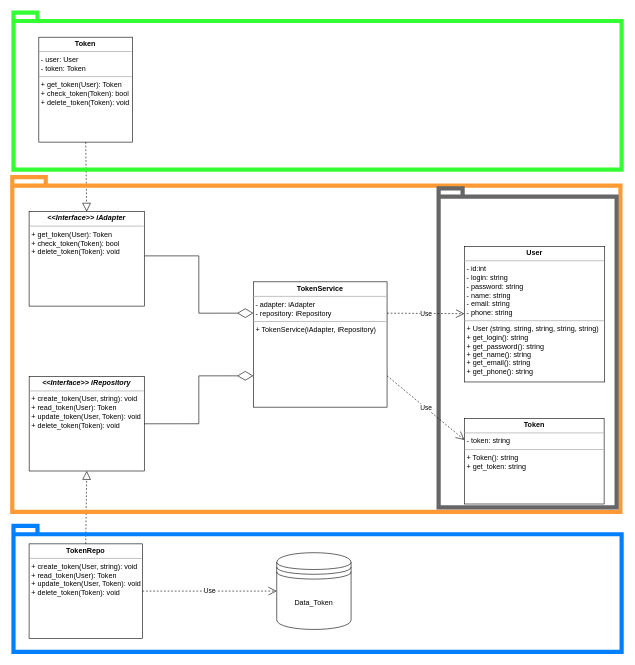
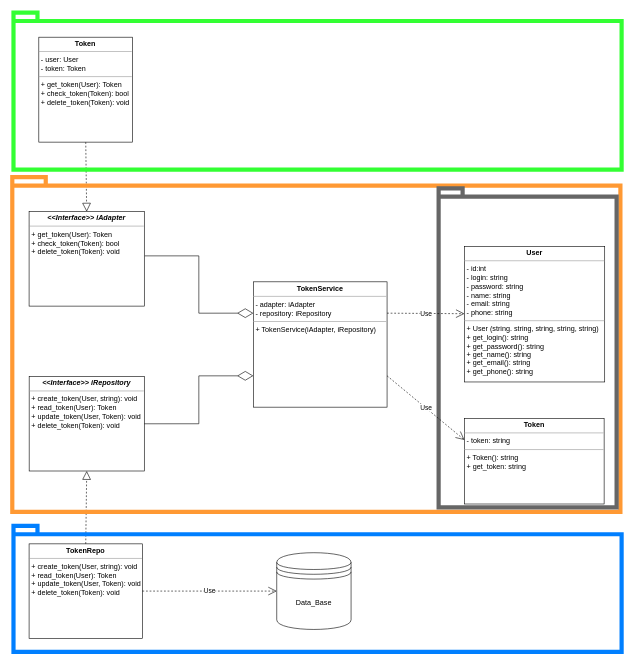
node "Data_Token": label "Data_Token" -> "Data_Base"
